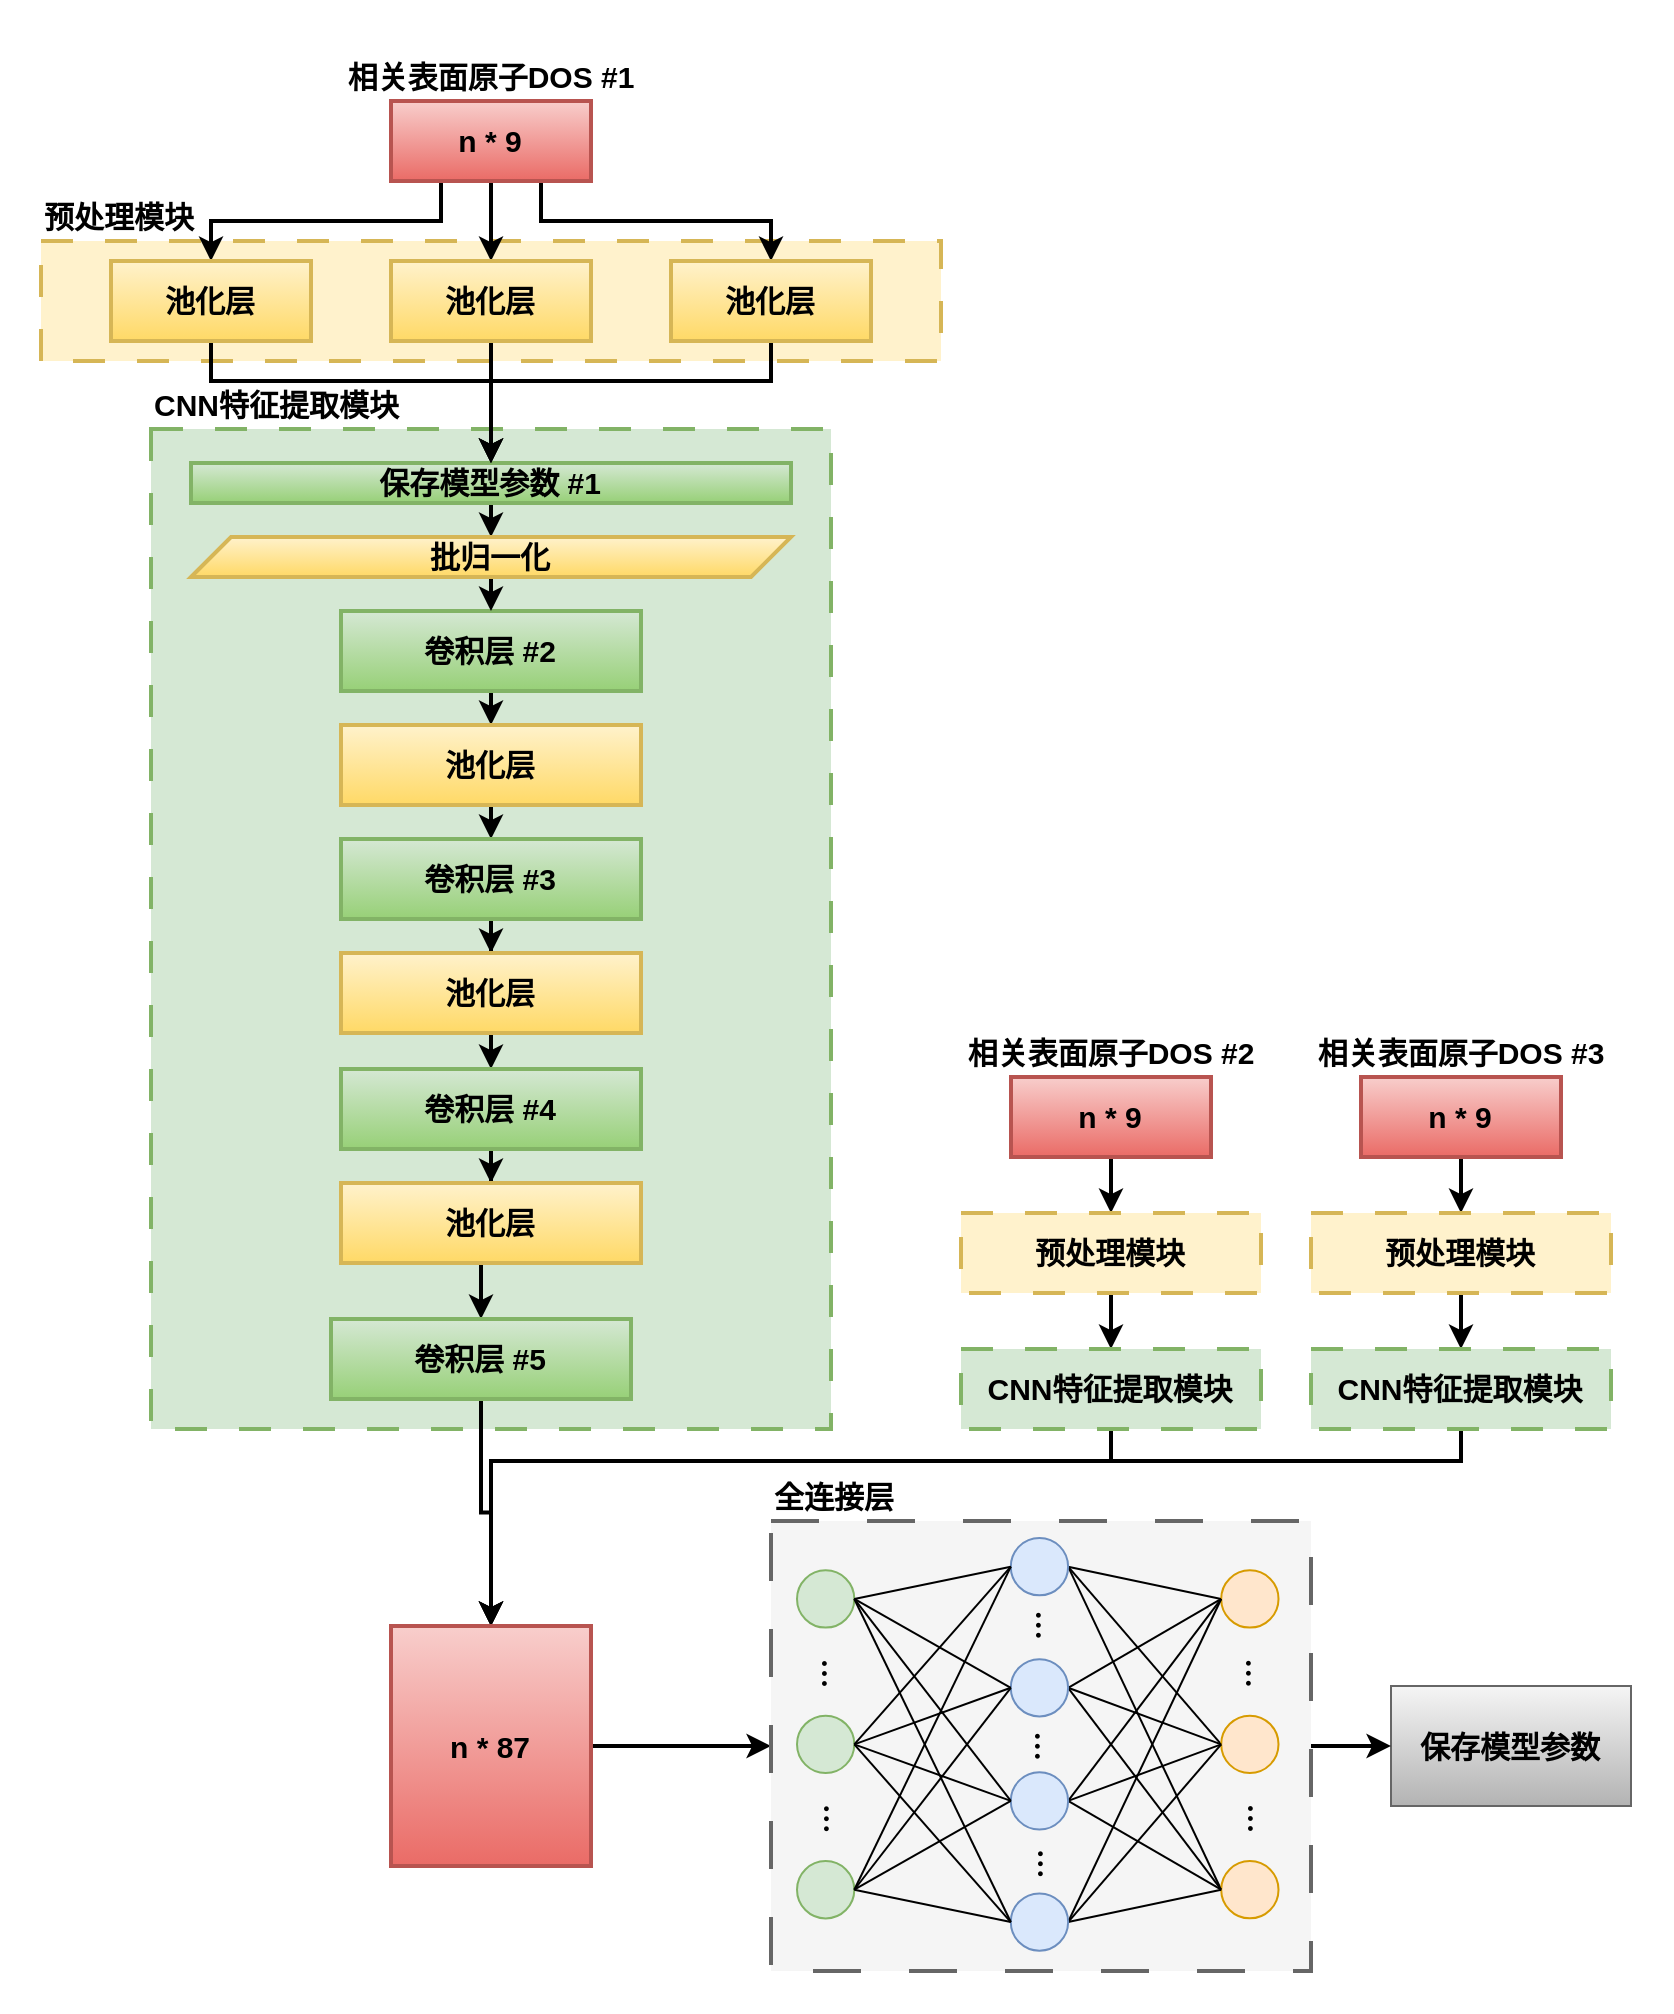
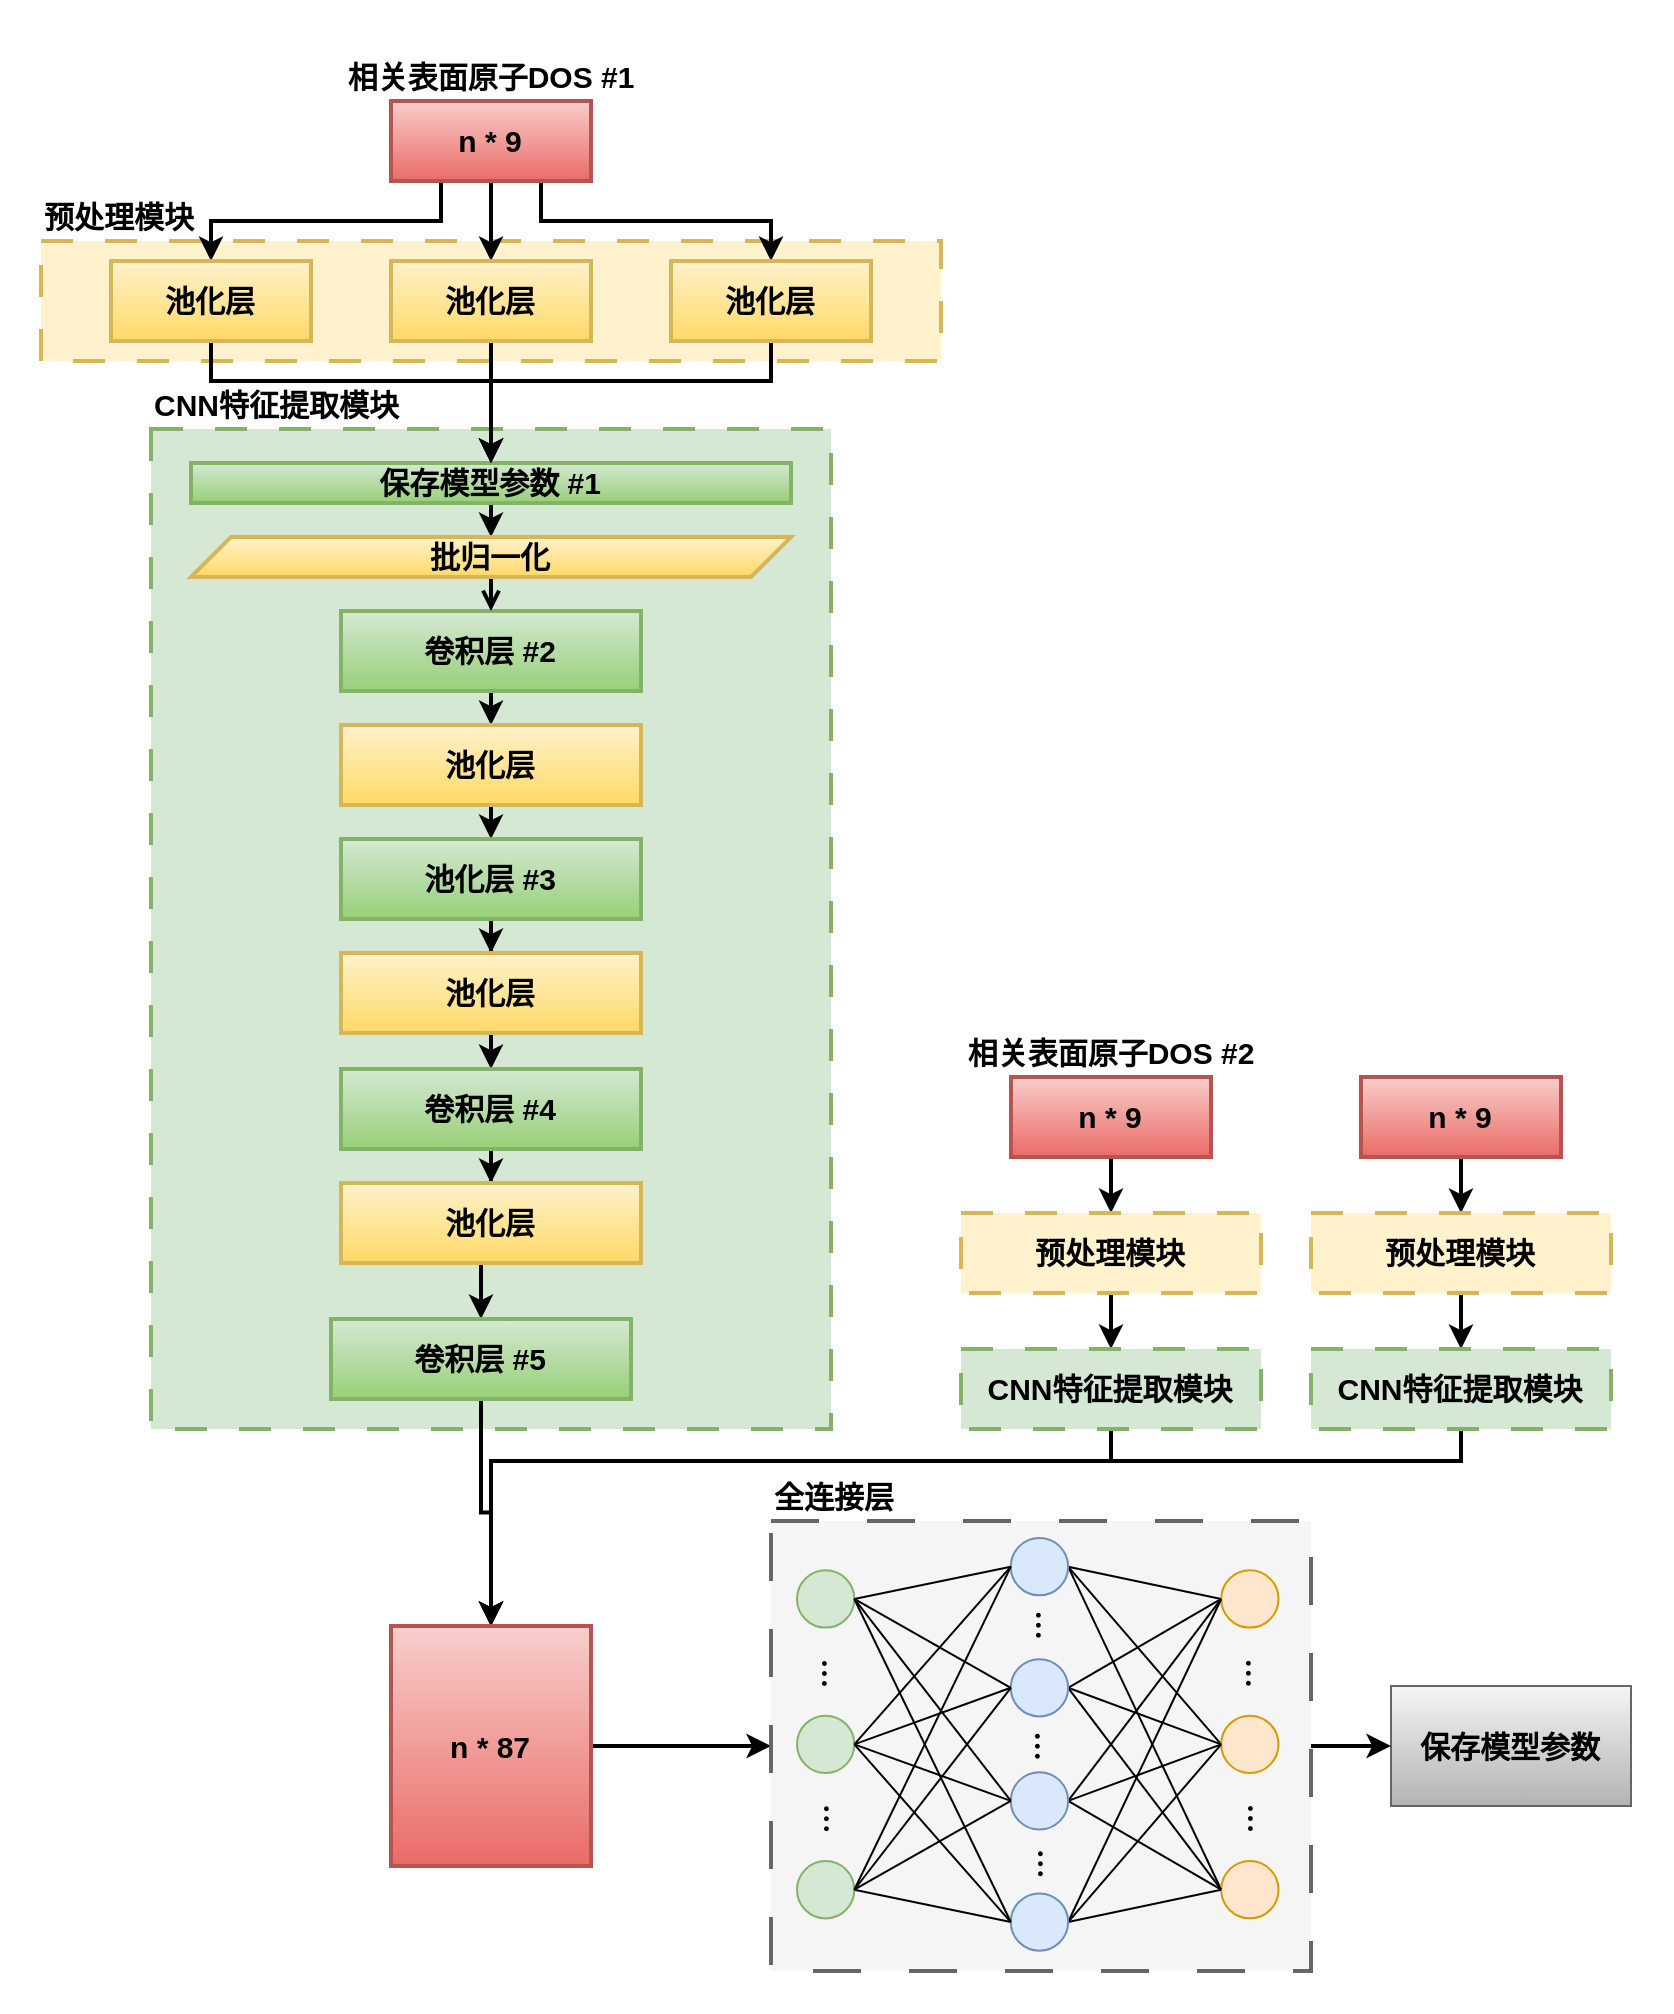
edge "批归一化" -> "卷积层 #2": arrowhead classic -> open
node "卷积层 #3": label "卷积层 #3" -> "池化层 #3"
node "相关表面原子DOS #3": removed
